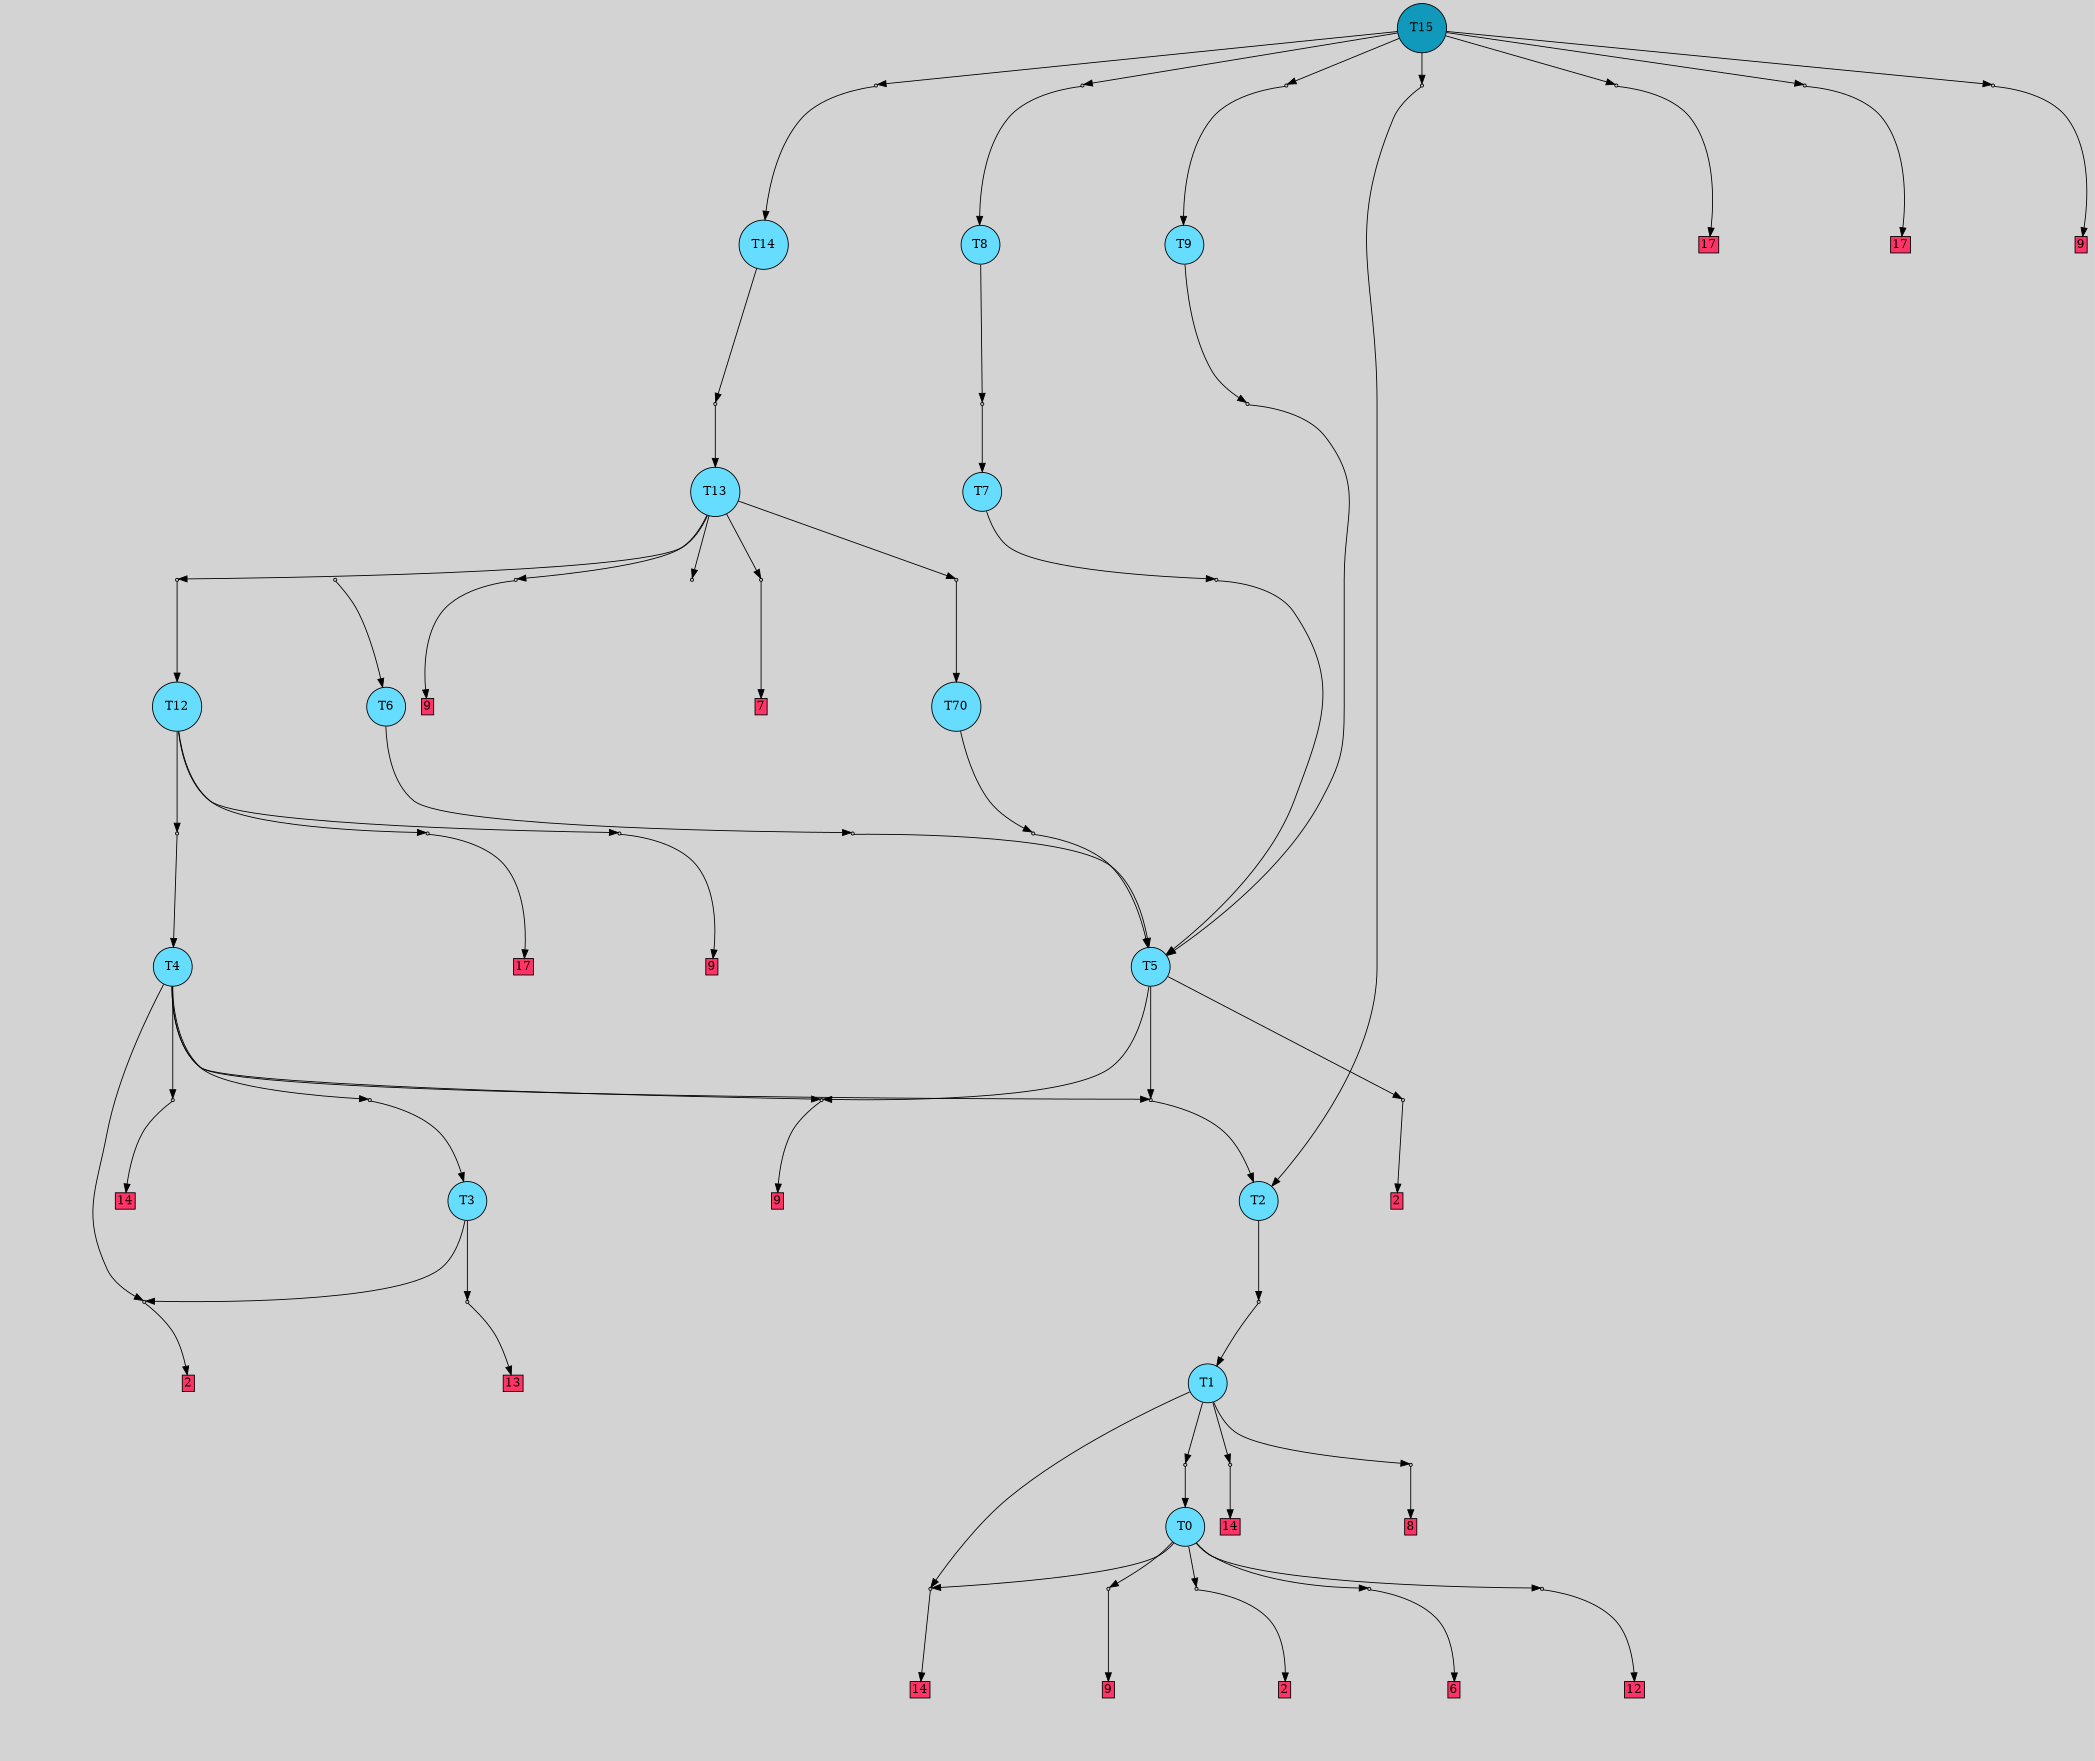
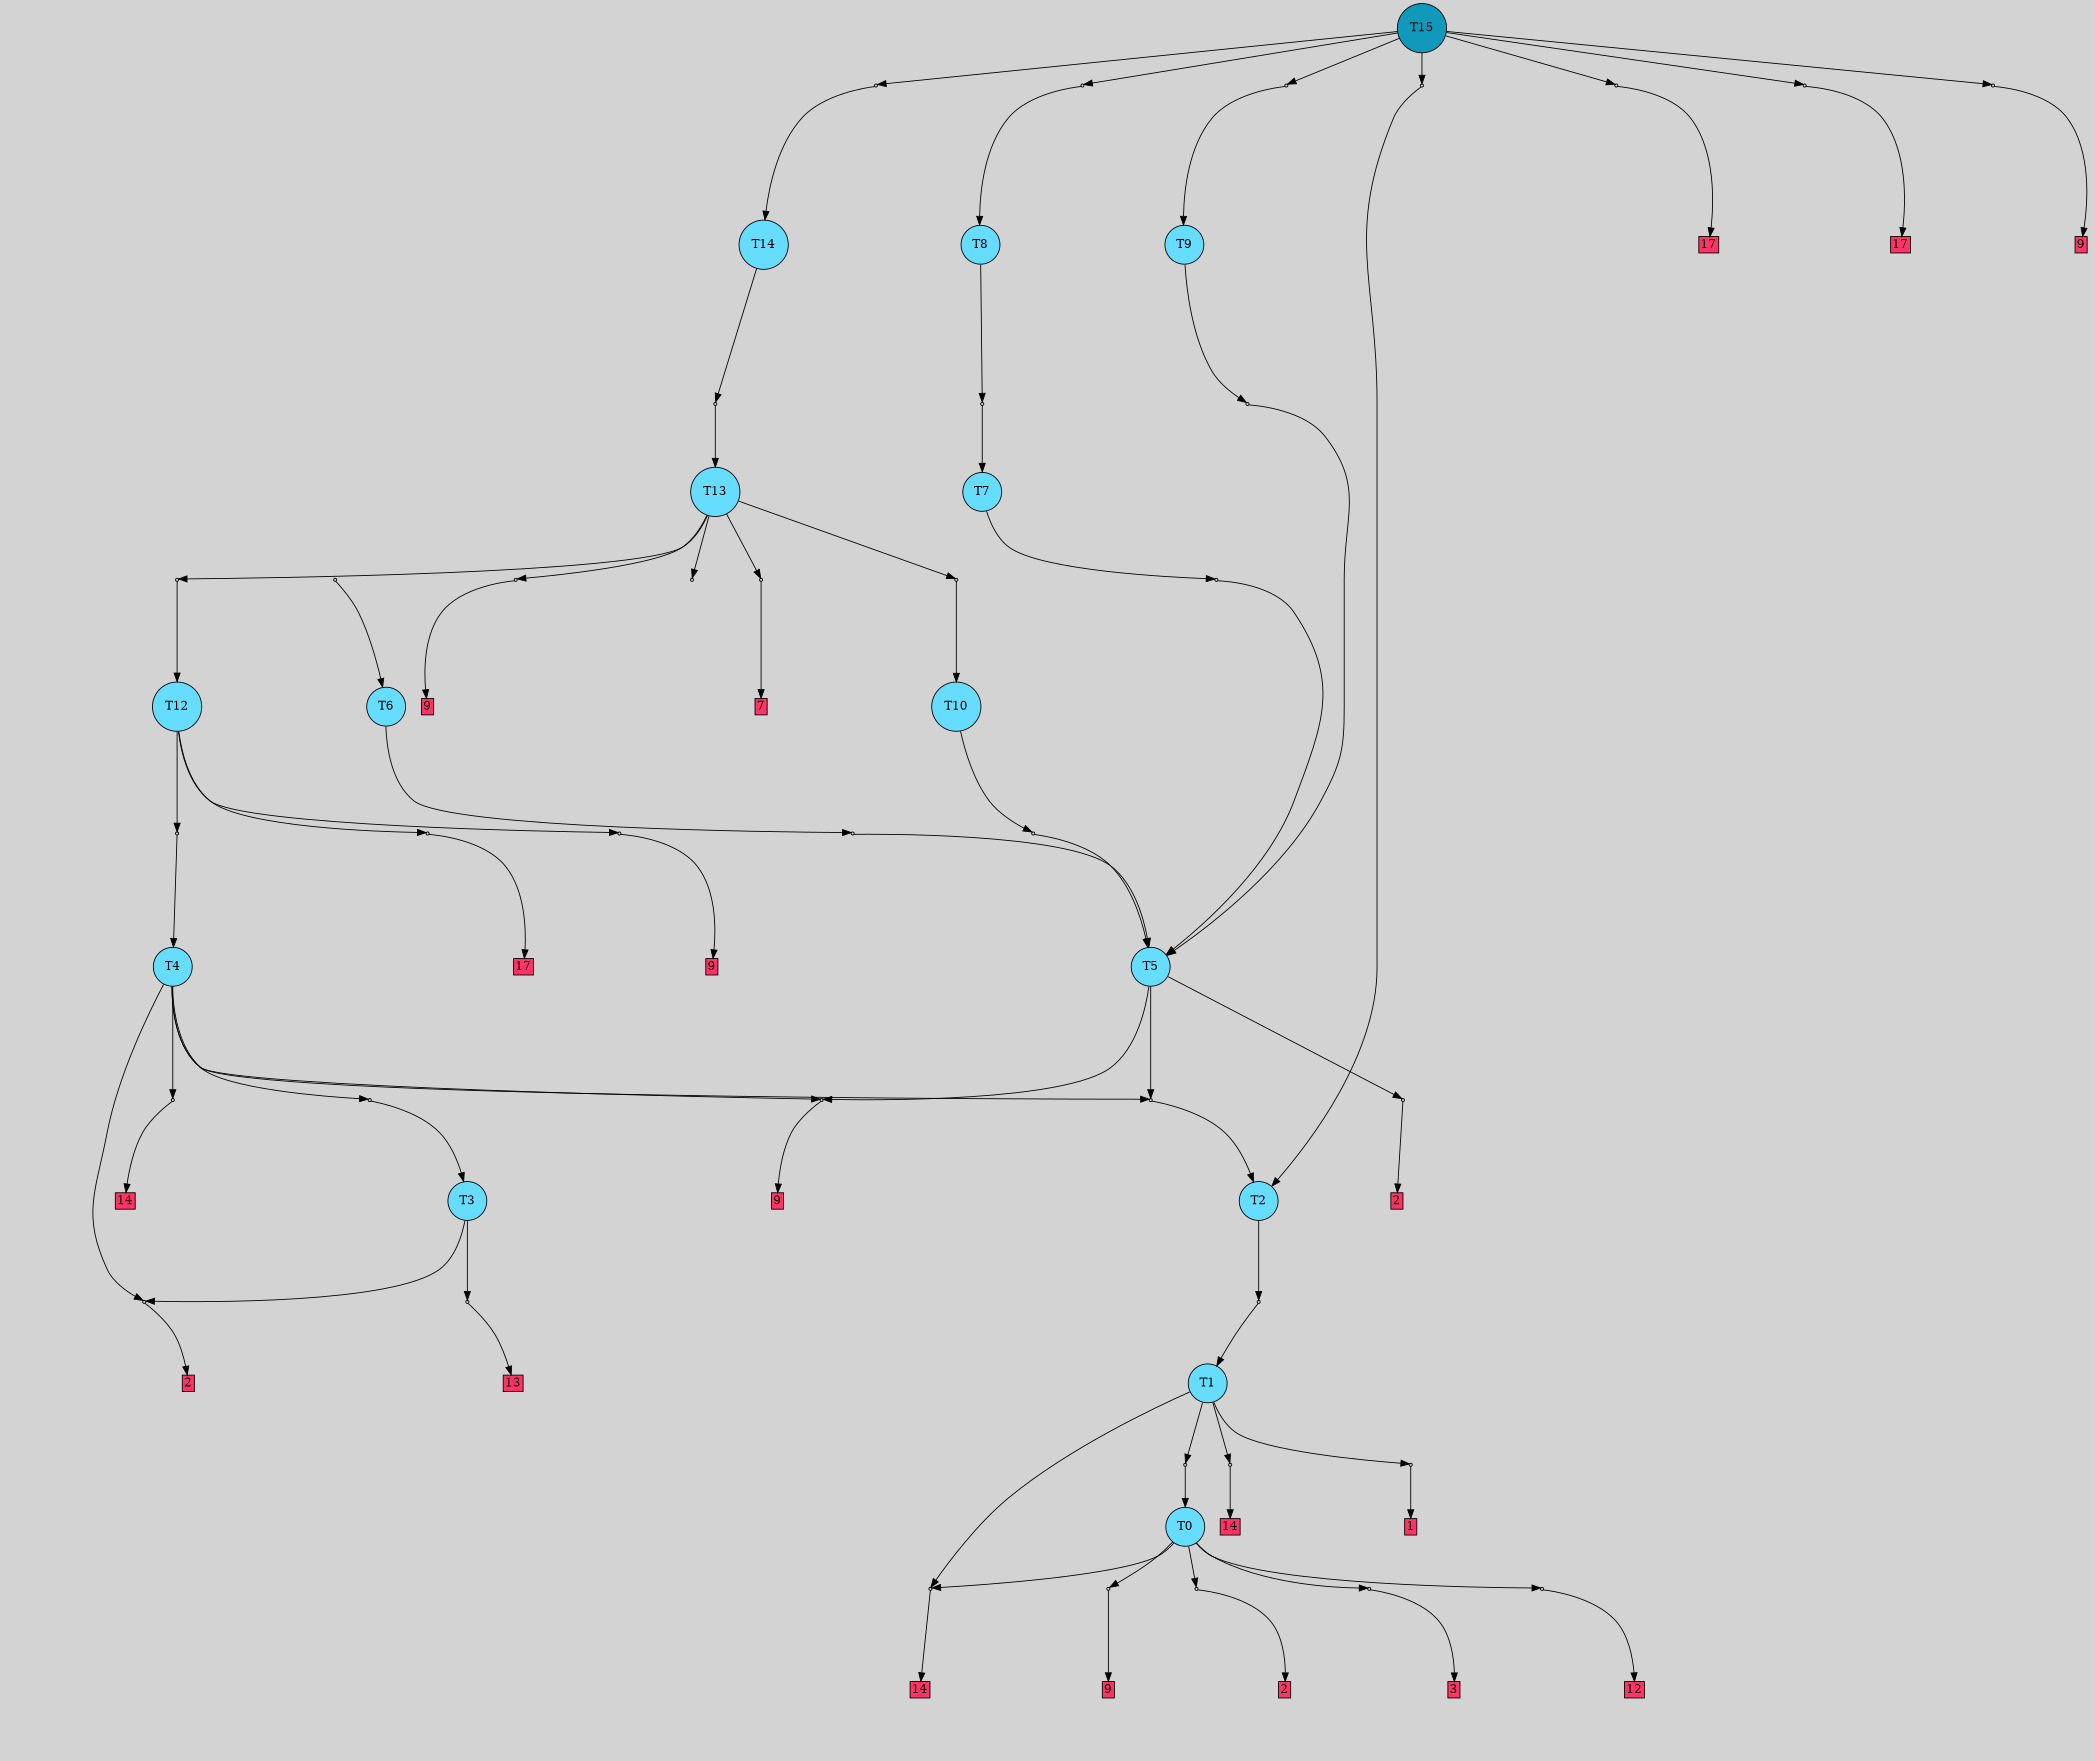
node "T70": label "T70" -> "T10"
node "8": label "8" -> "1"
node "6": label "6" -> "3"
